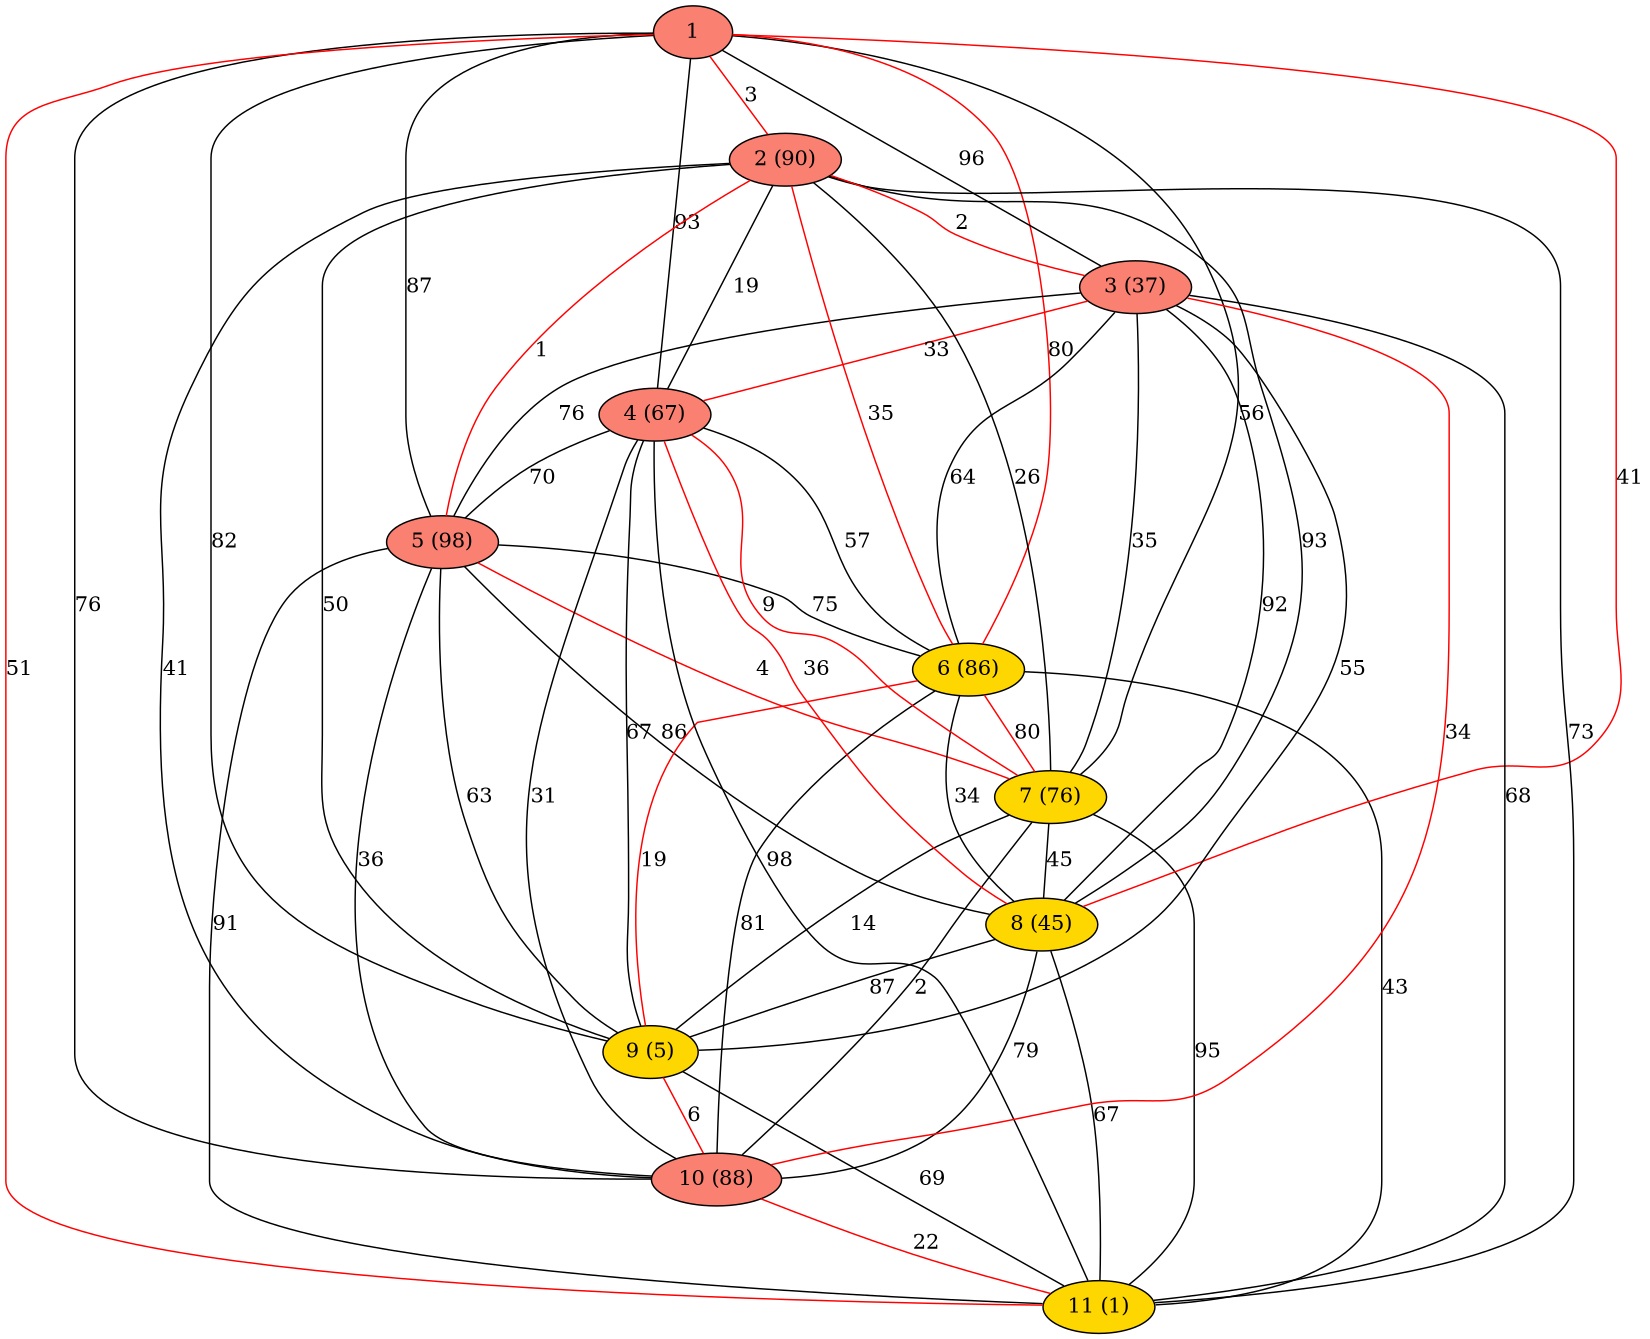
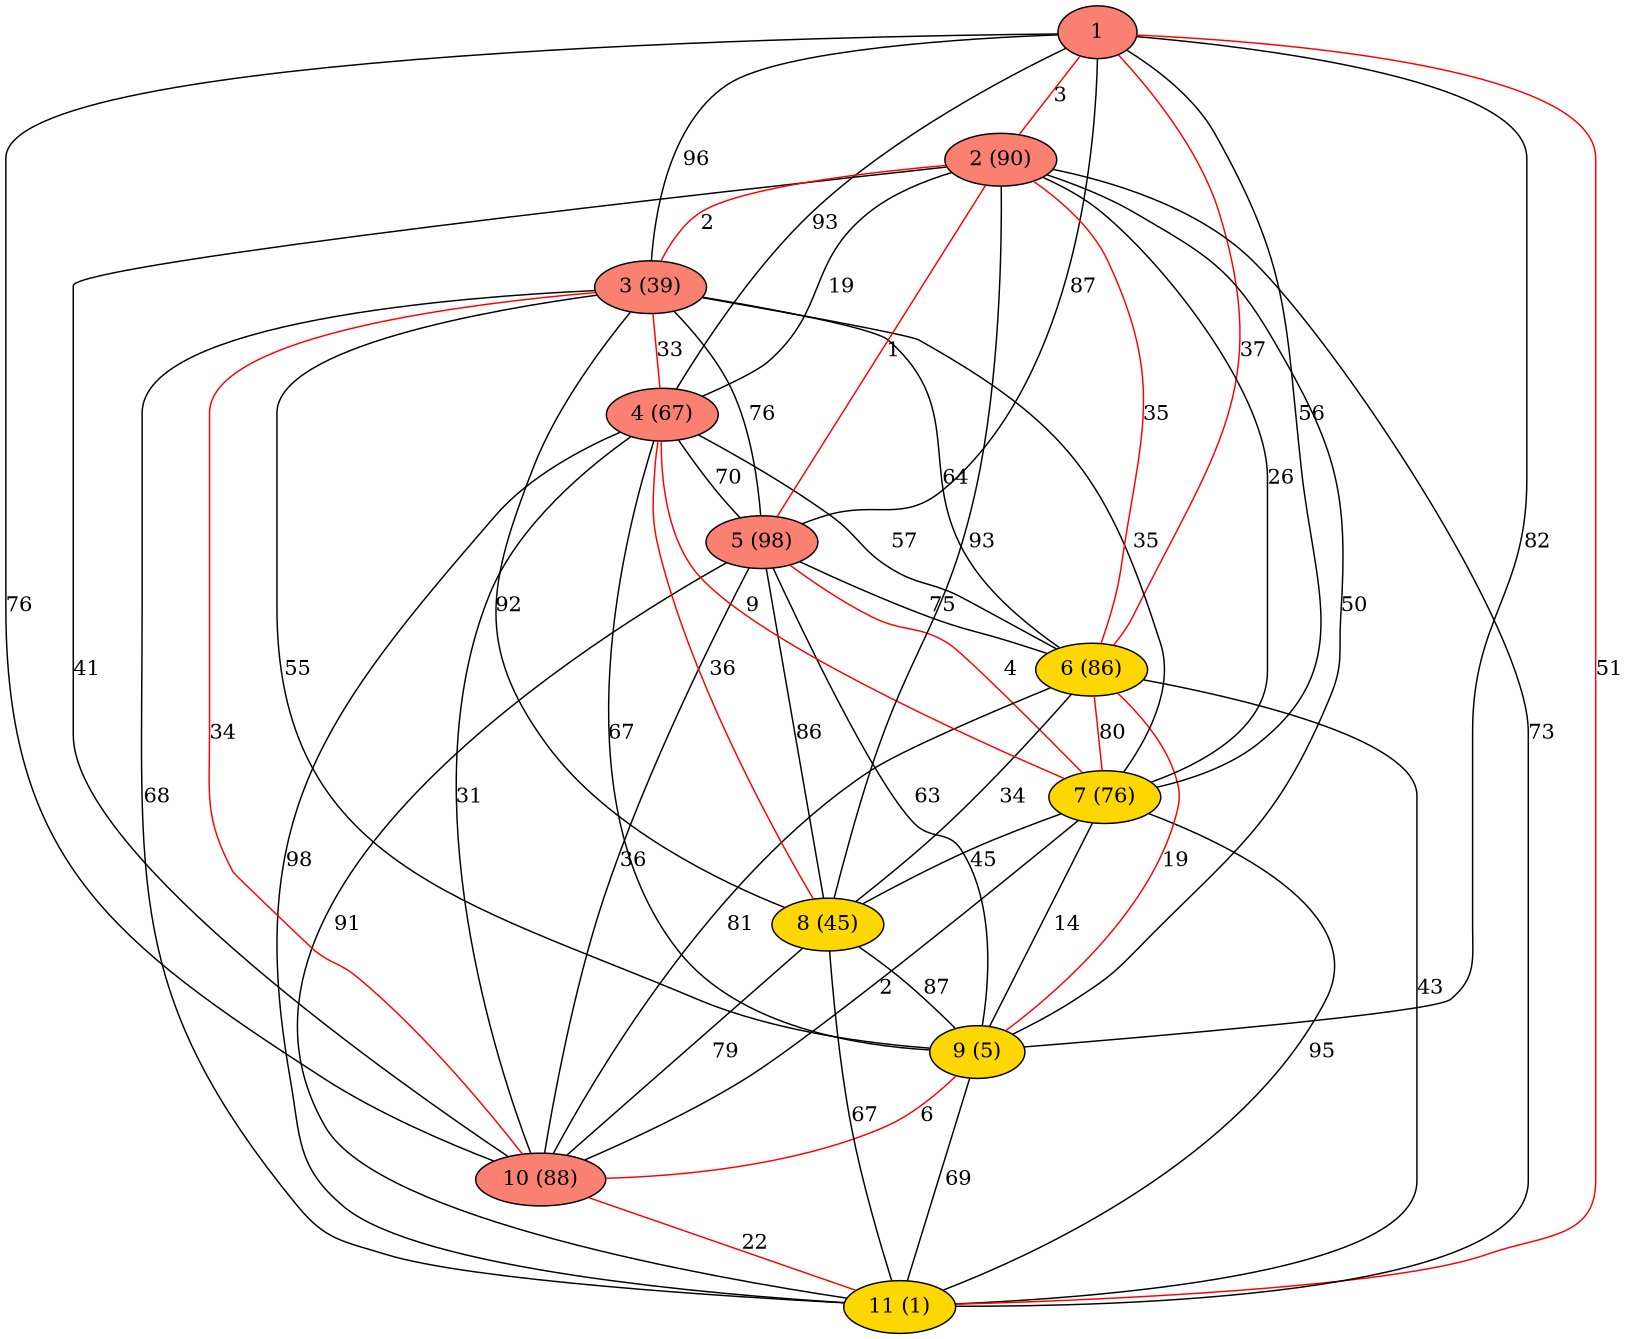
edge "1" -- "8 (45)": removed, label "41"
node "3 (37)": label "3 (37)" -> "3 (39)"
edge "1" -- "6 (86)": label "80" -> "37"
